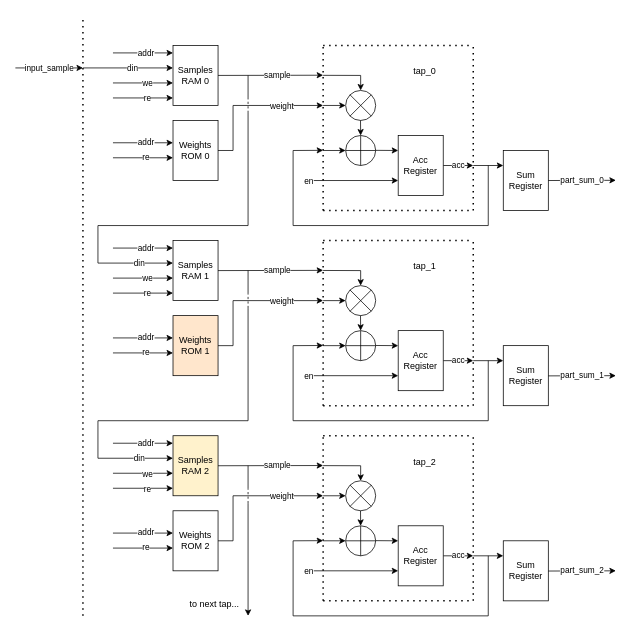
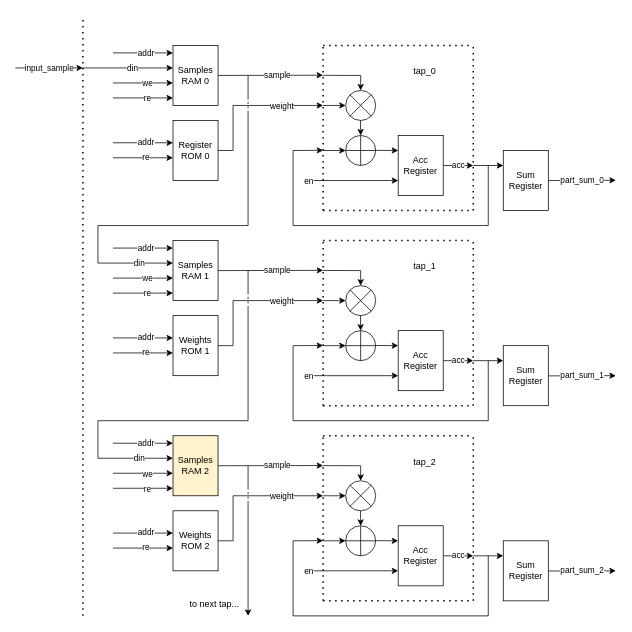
node "Weights ROM 0": label "Weights ROM 0" -> "Register ROM 0"
node "Weights ROM 1": fillcolor #ffe6cc -> #ffffff
